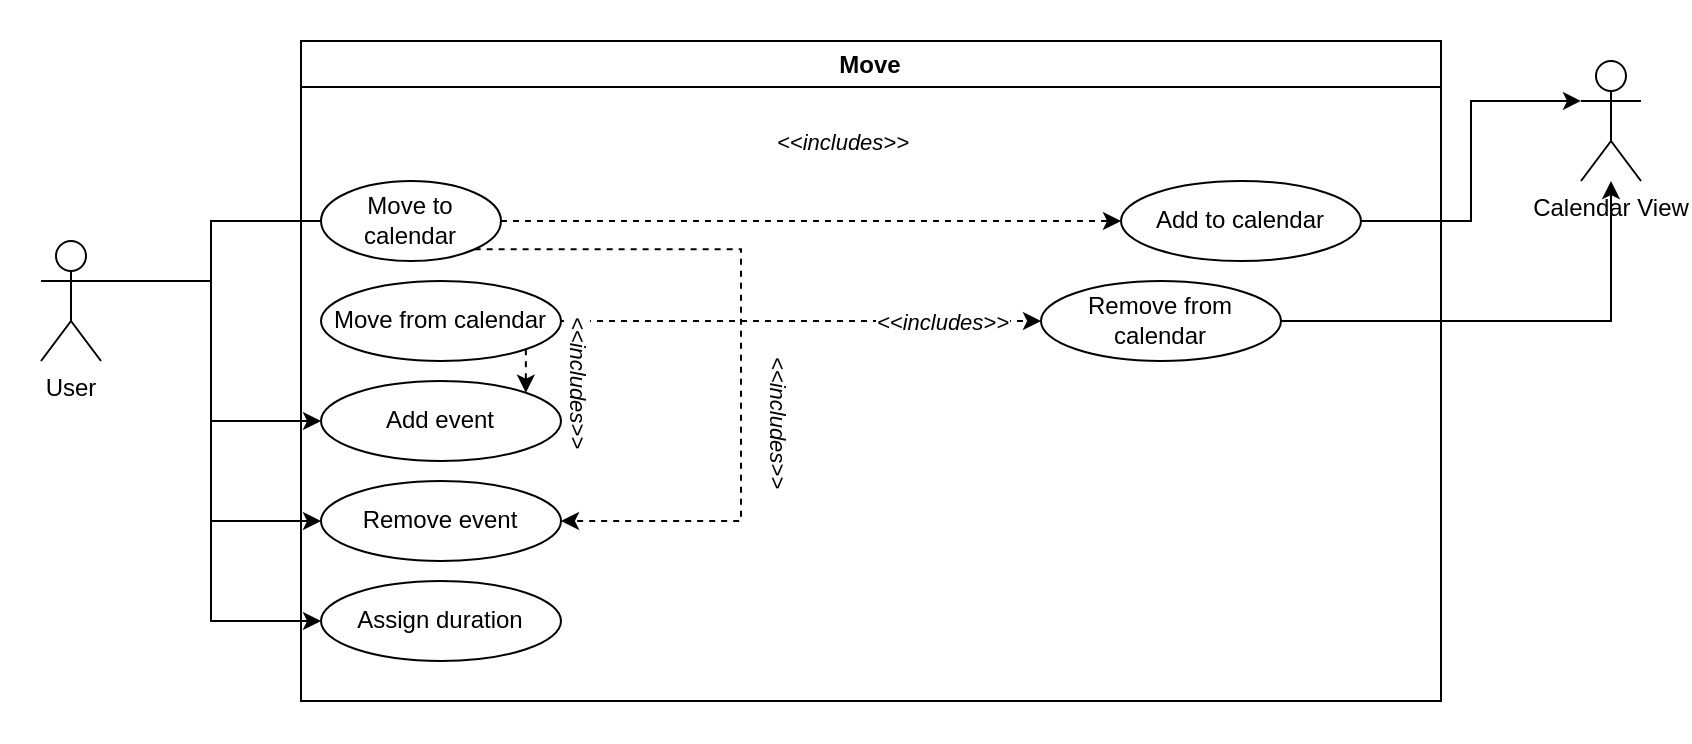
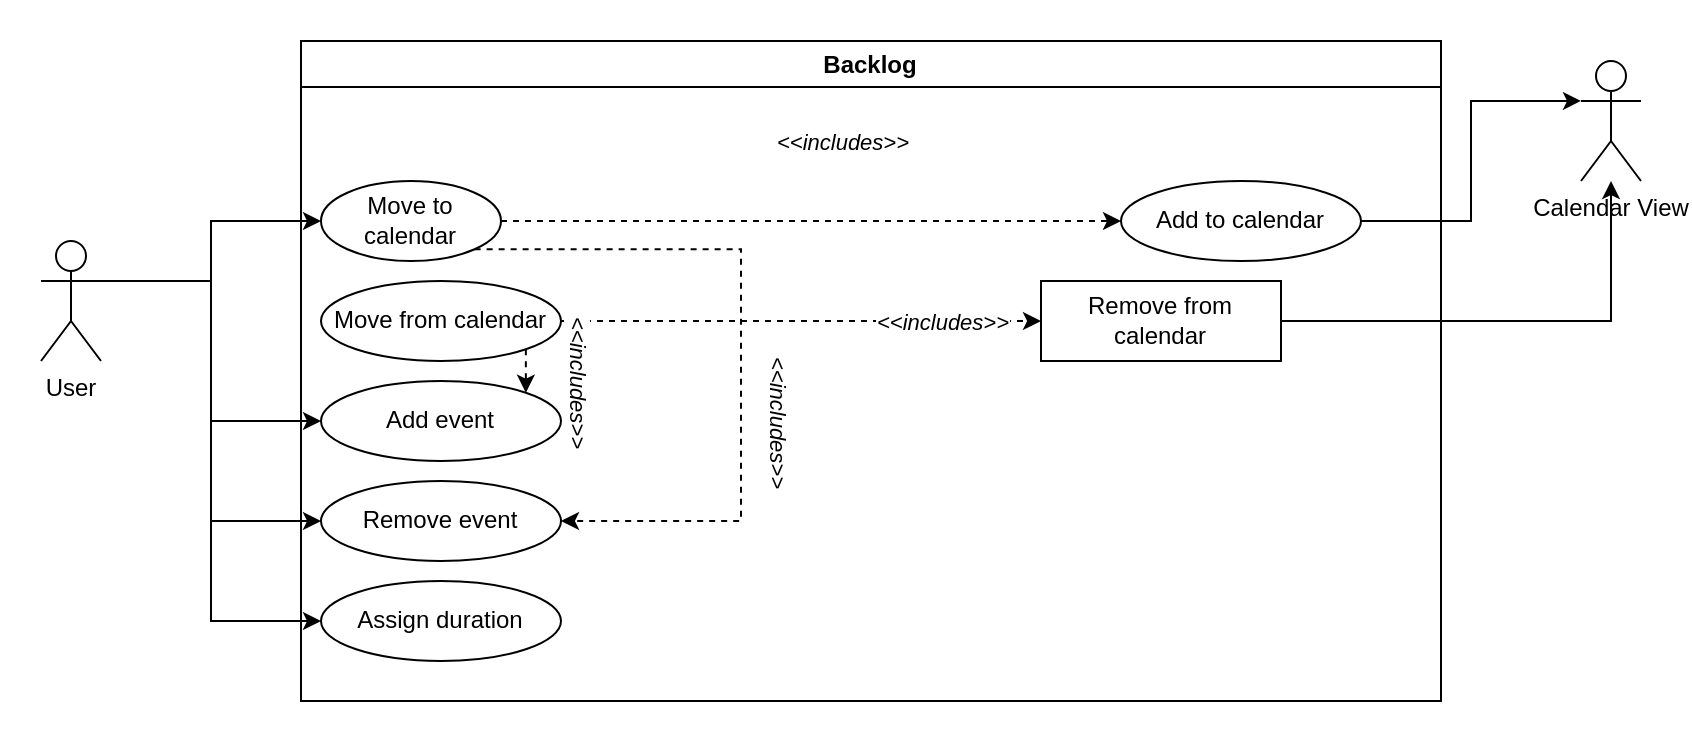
node "Move": label "Move" -> "Backlog"
edge "Move to calendar" -- "User": arrowhead none -> classic
node "Remove from calendar": shape ellipse -> rectangle
